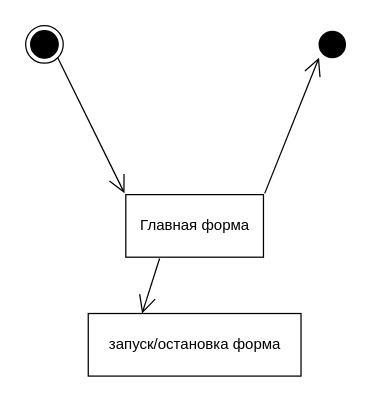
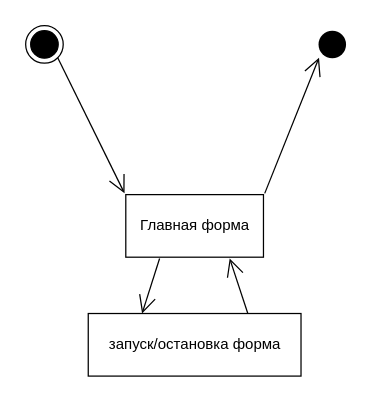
edge "запуск/остановка форма" -> "Главная форма": added
